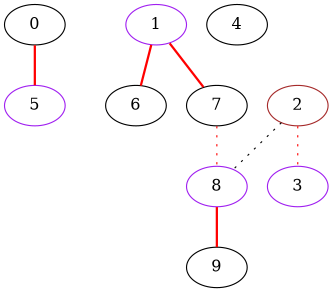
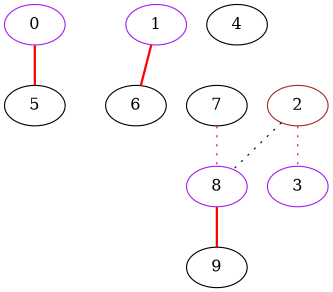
node "0": color black -> purple
edge "1" -- "7": removed
node "5": color purple -> black
